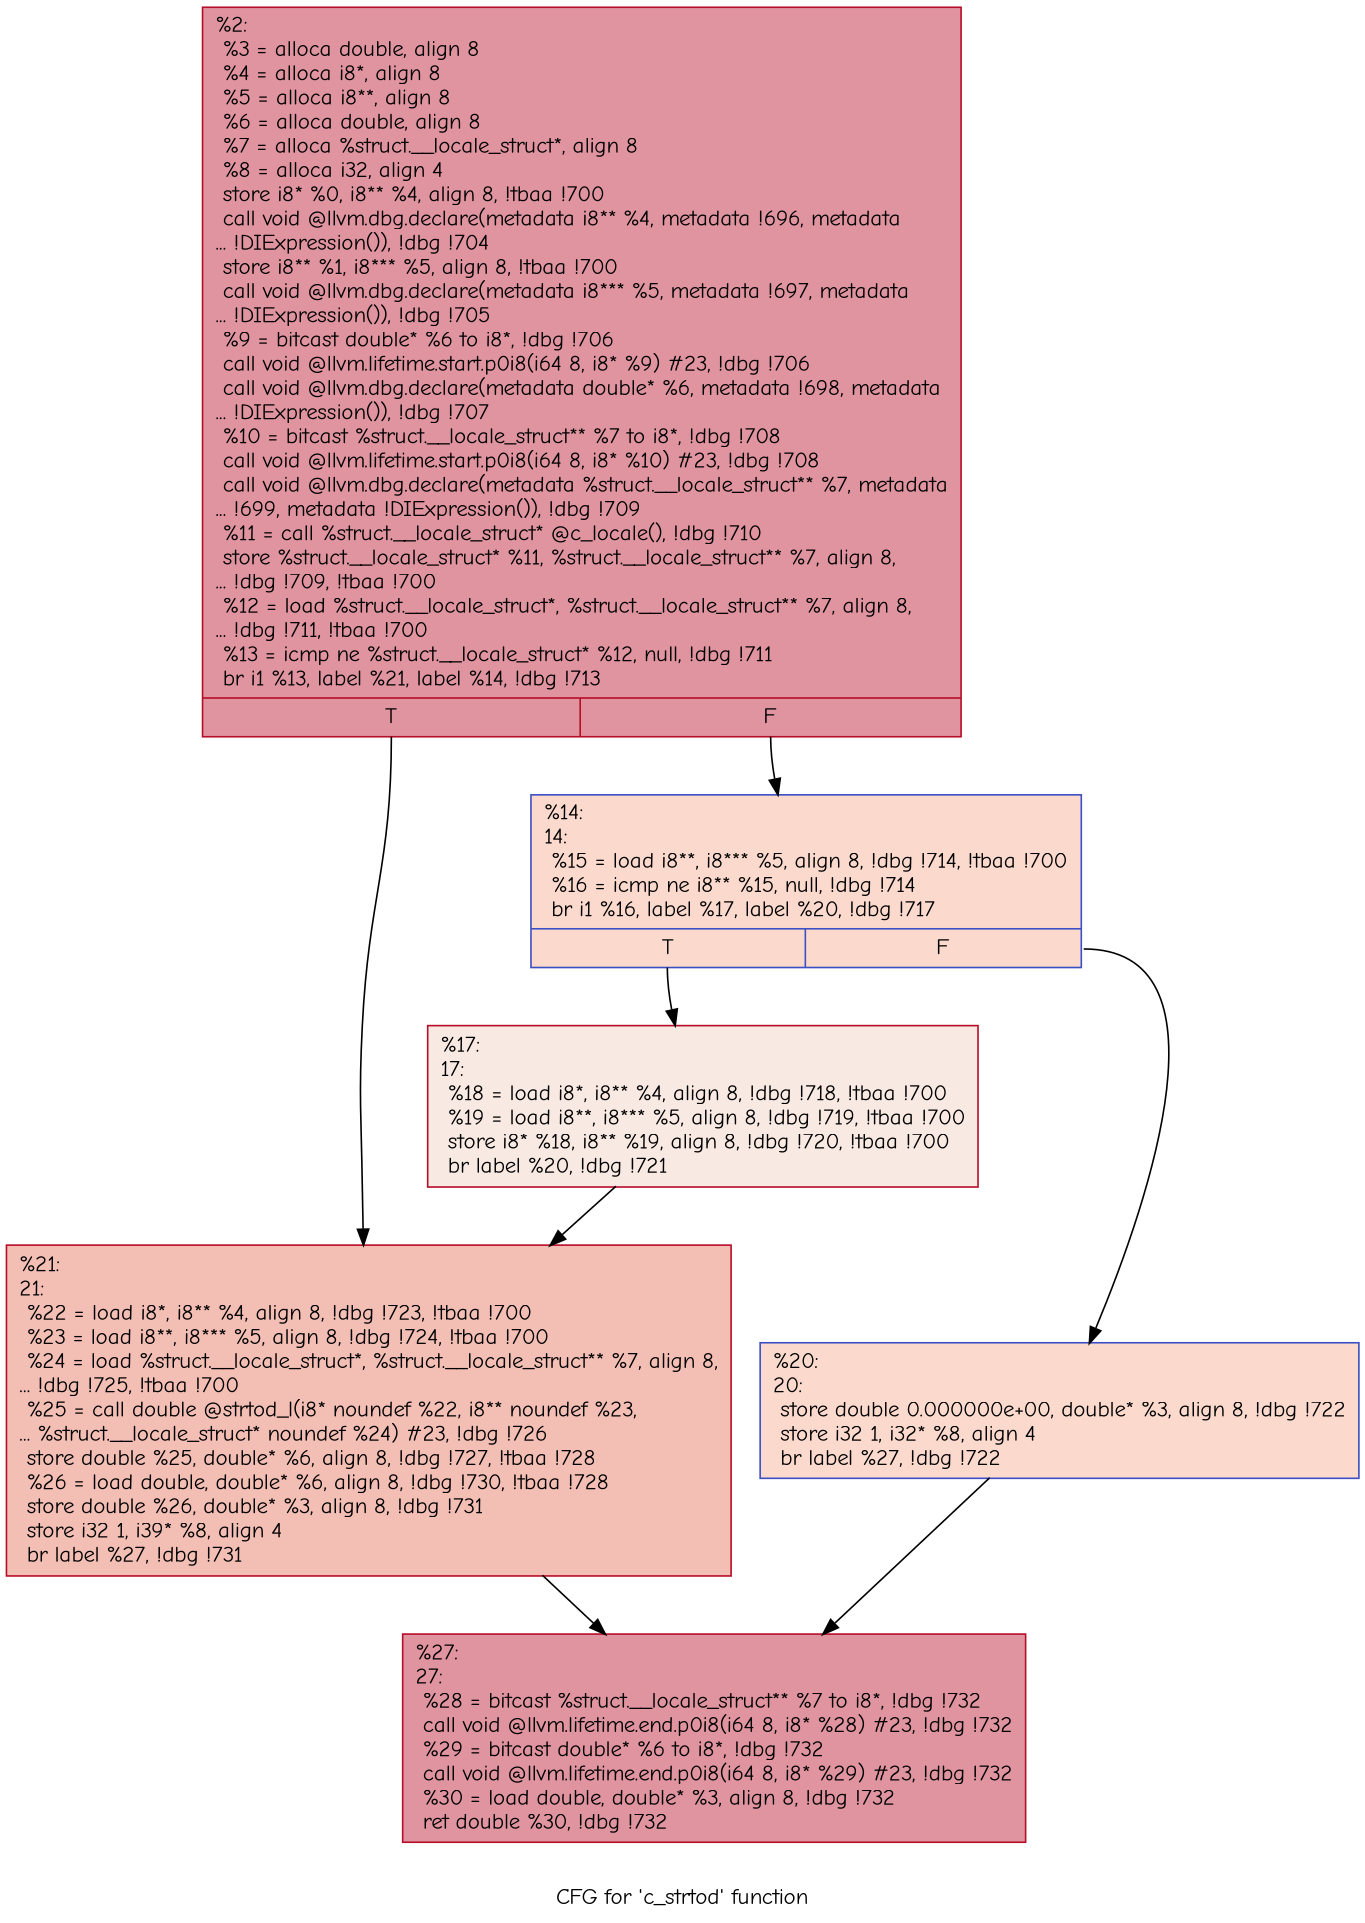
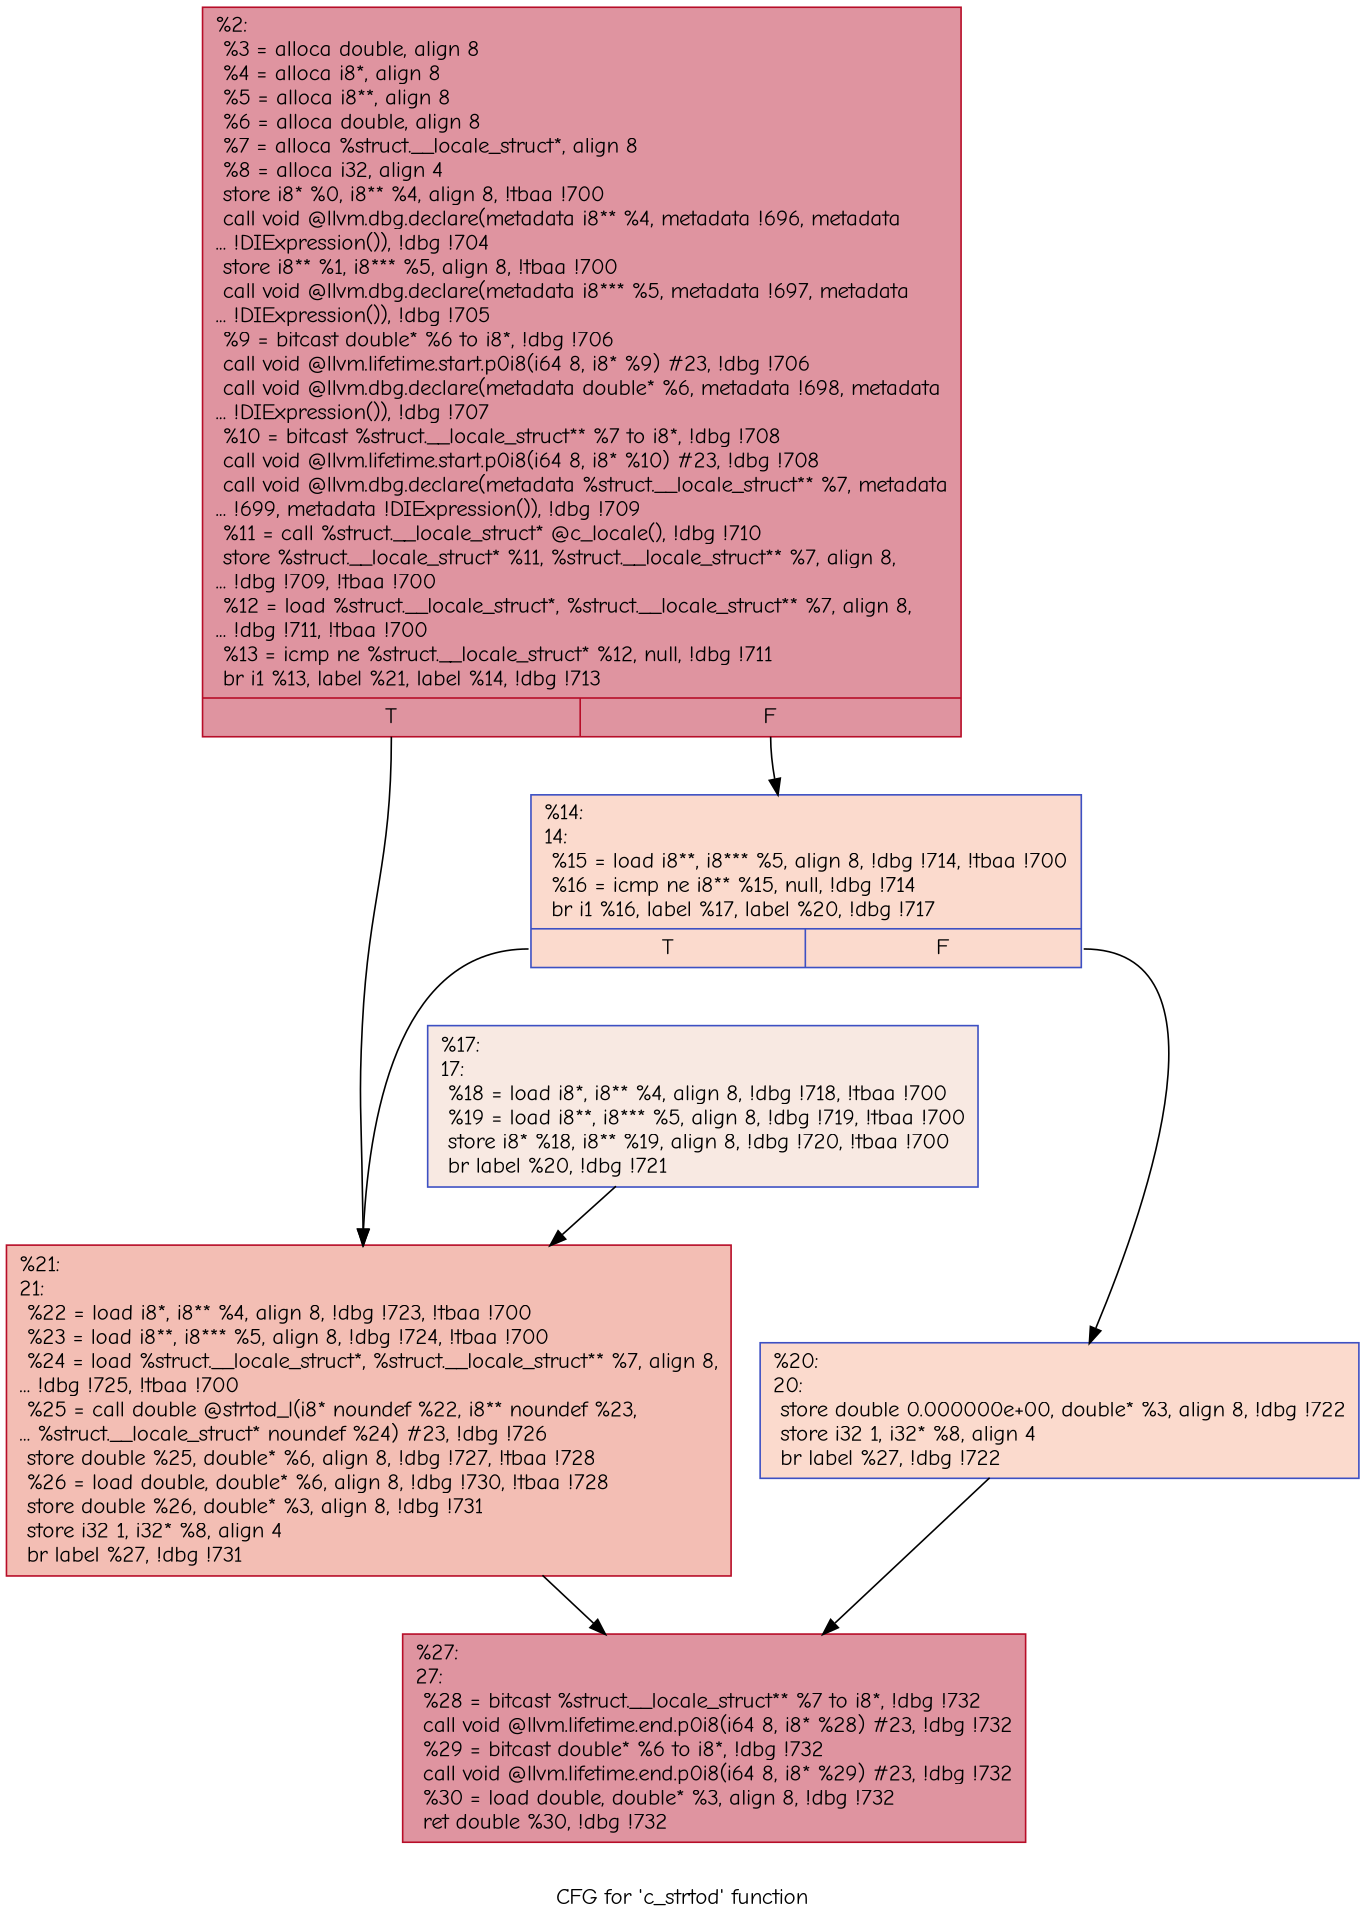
edge "%14:" -> "%17:": now "%14:" -> "%21:"
node "%17:": color #b70d28ff -> #3d50c3ff
node "%21:": text "store i32 1, i39* %8, align 4" -> "store i32 1, i32* %8, align 4"
